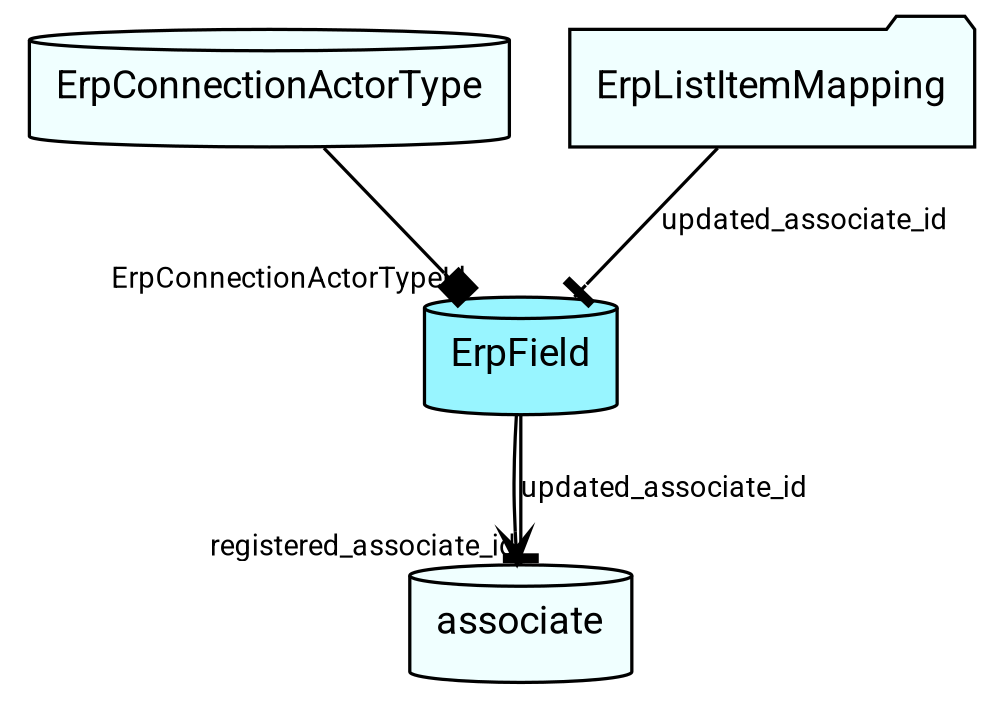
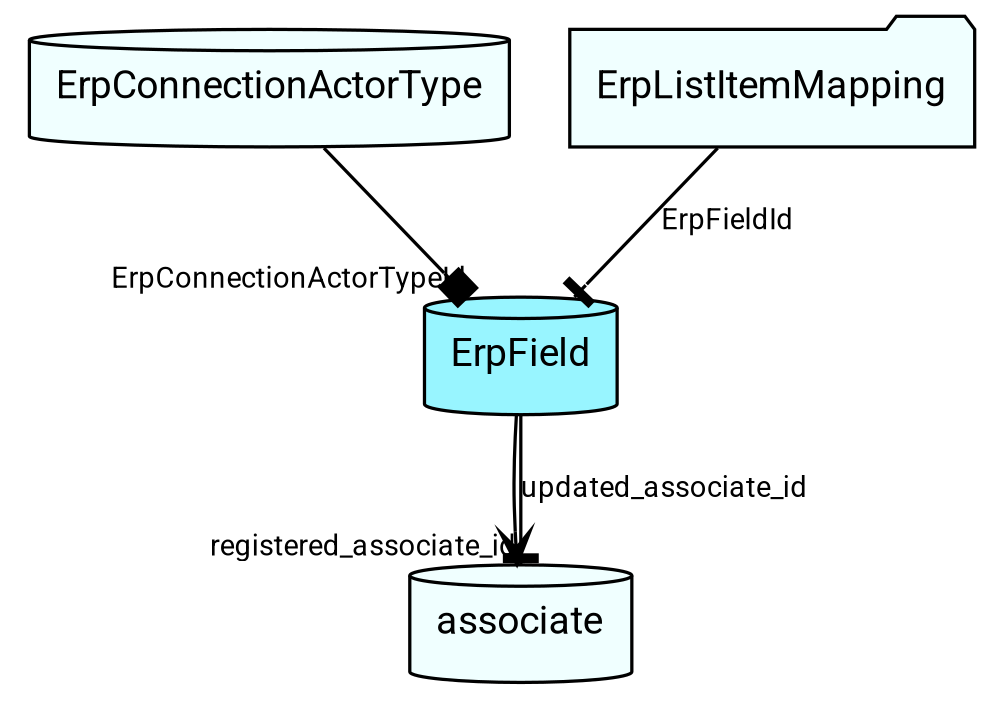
edge "ErpListItemMapping" -> "ErpField": label "updated_associate_id" -> "ErpFieldId"
